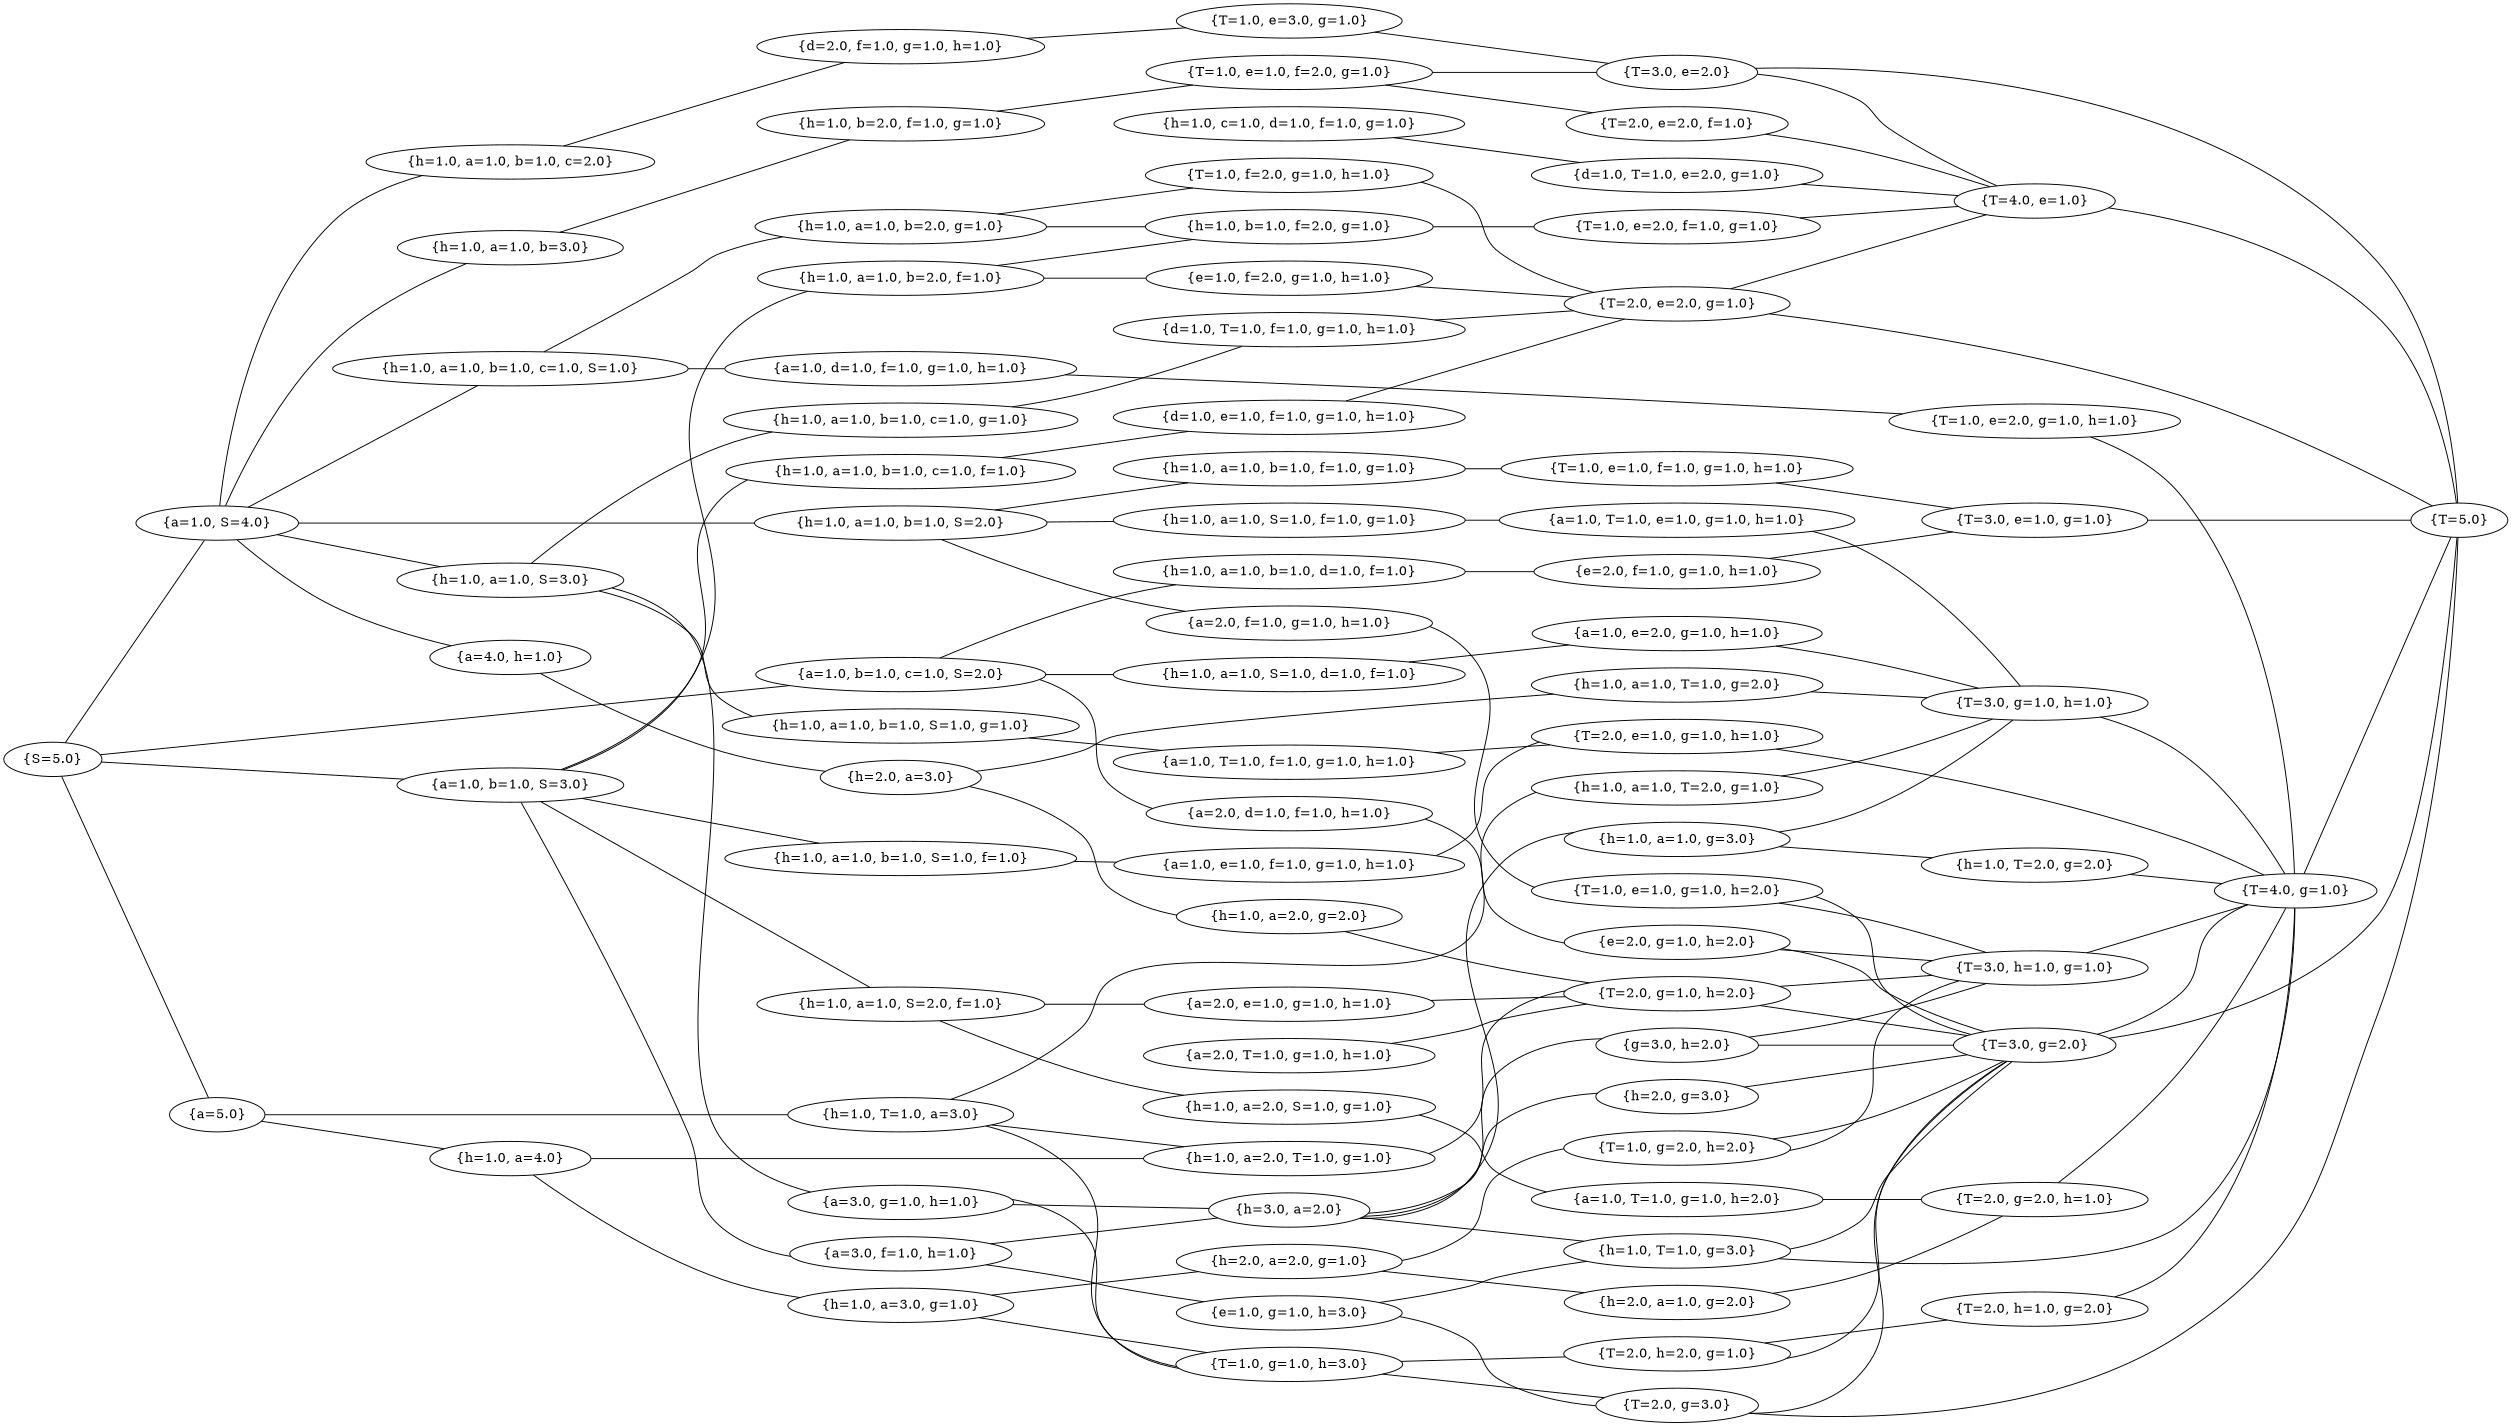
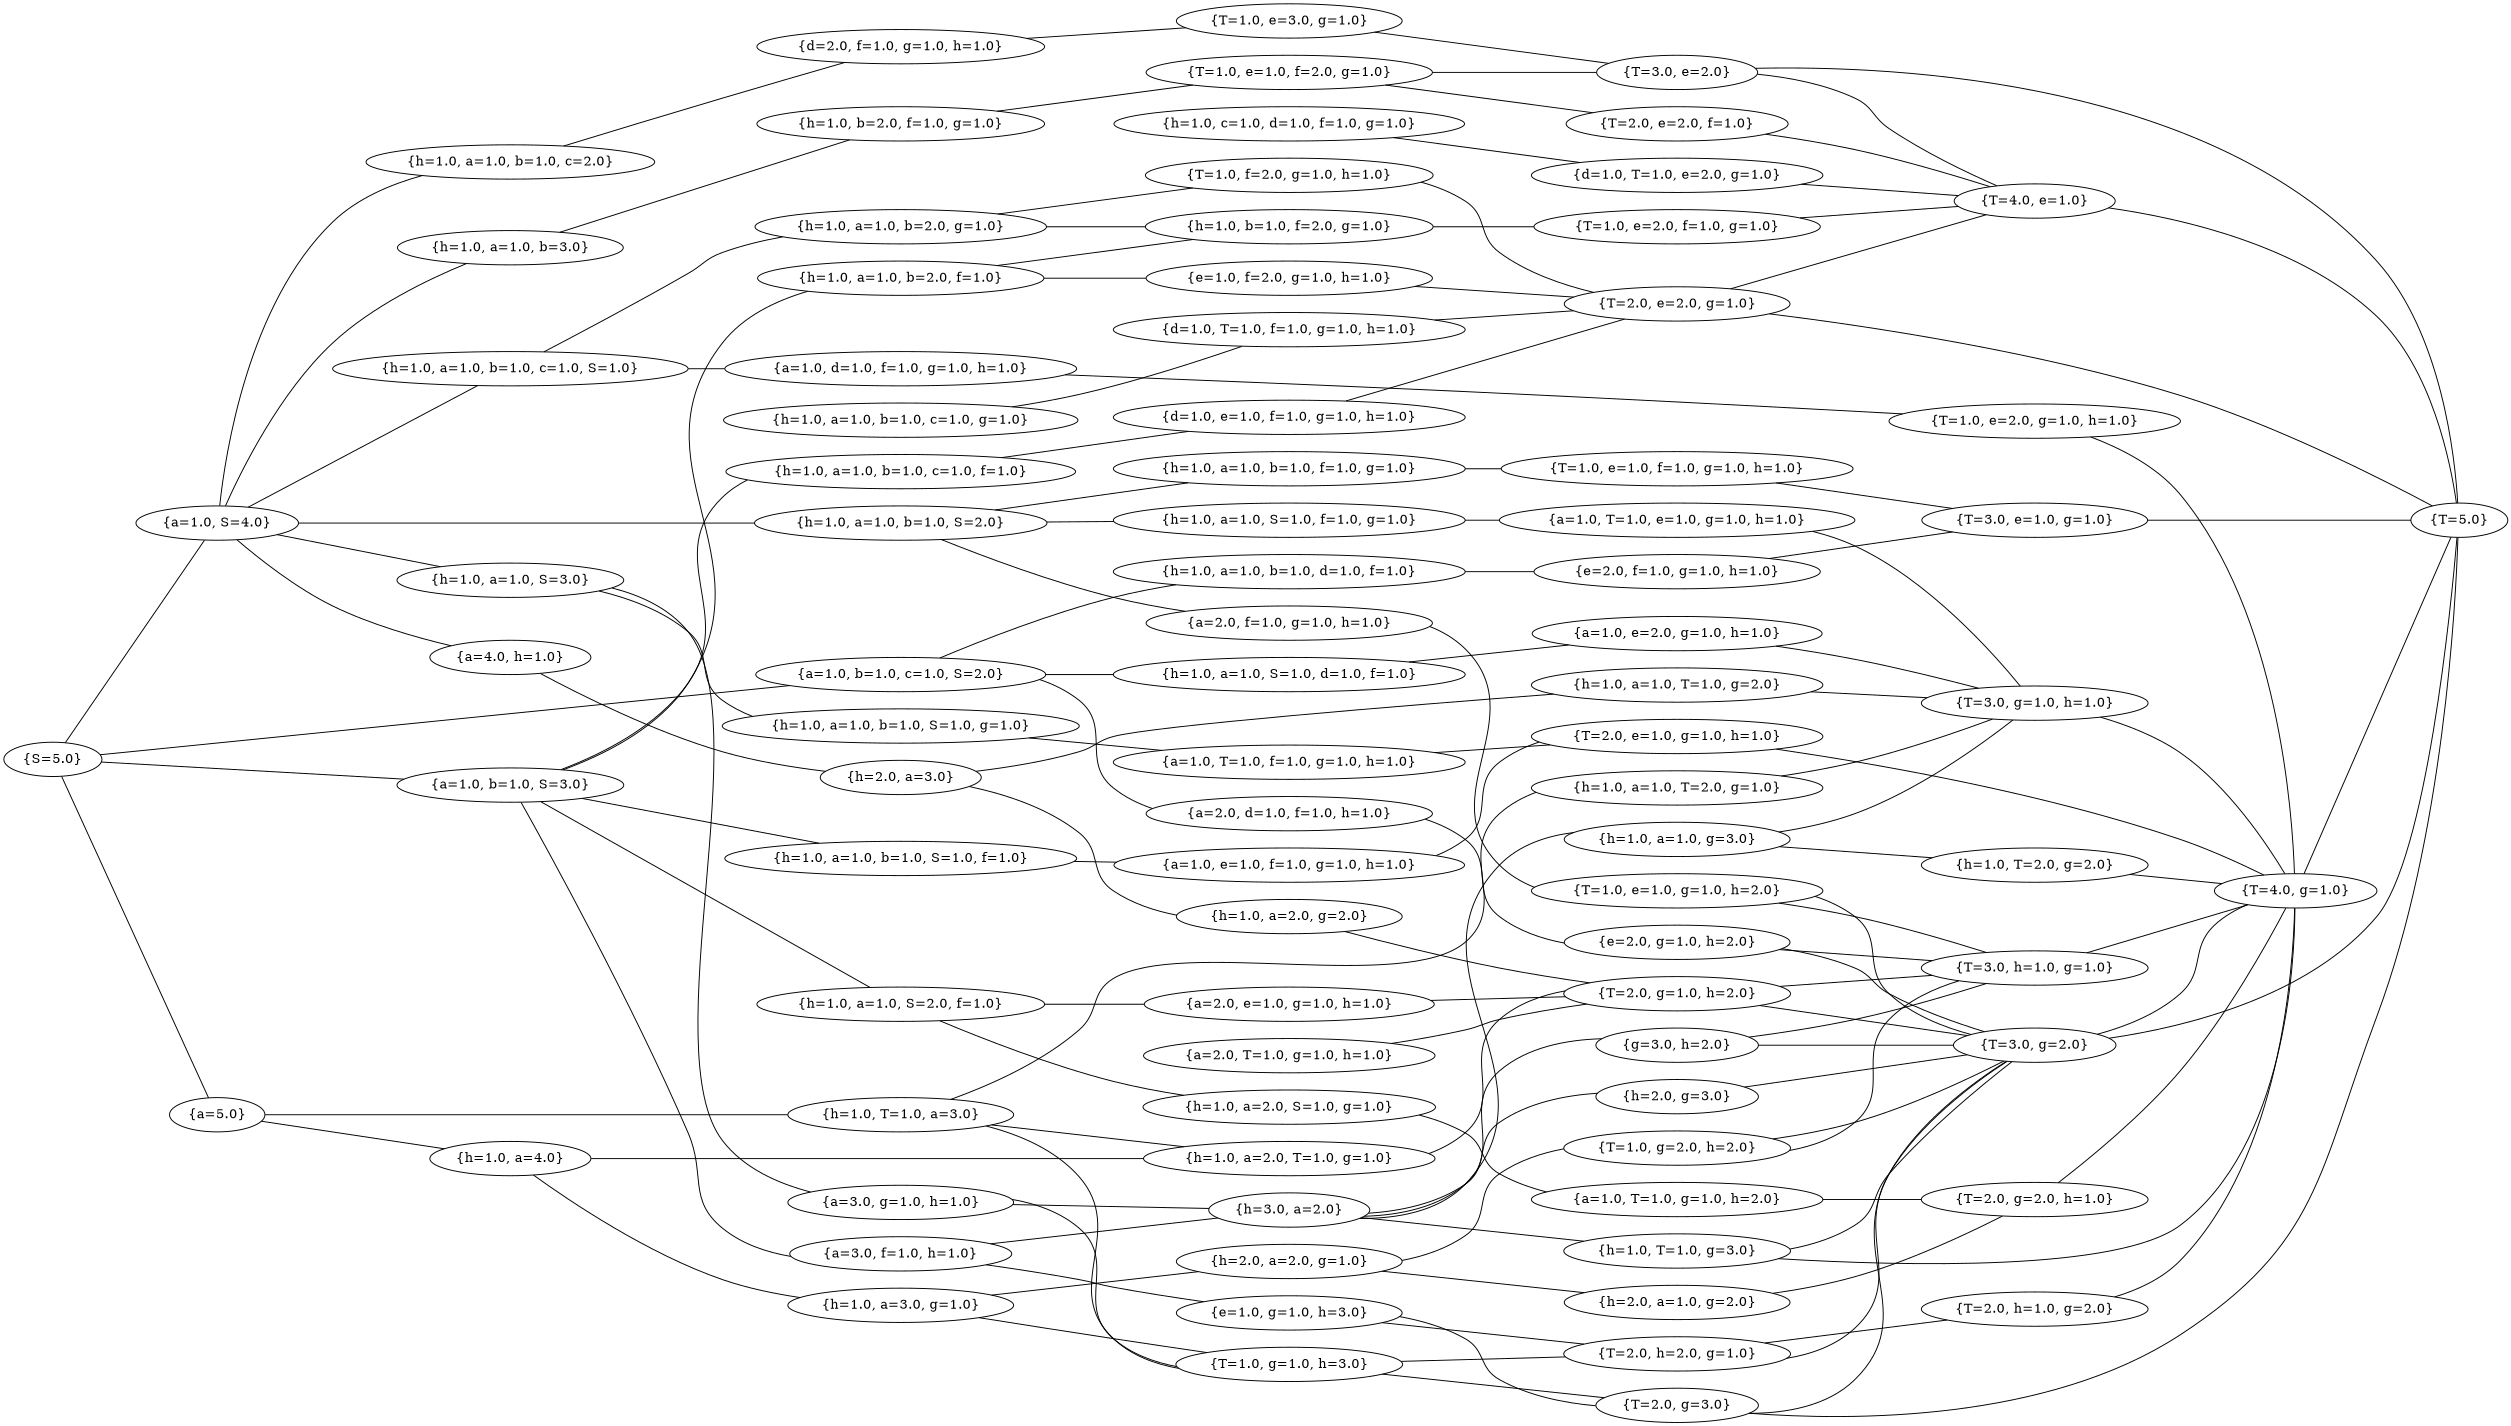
edge "{h=1.0, a=1.0, b=1.0, c=1.0, g=1.0}" -- "{h=1.0, a=1.0, S=3.0}": removed
edge "{h=1.0, T=1.0, g=3.0}" -- "{e=1.0, g=1.0, h=3.0}": now "{T=2.0, h=2.0, g=1.0}" -- "{e=1.0, g=1.0, h=3.0}"
